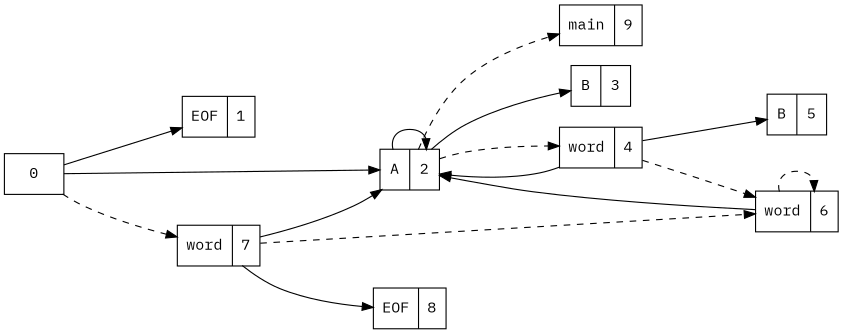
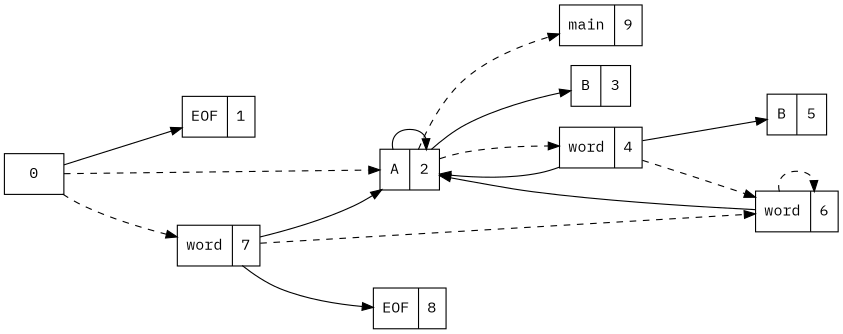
edge "0" -> "A": style solid -> dashed
